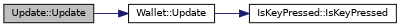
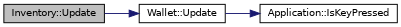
node "Update::Update": label "Update::Update" -> "Inventory::Update"
node "IsKeyPressed::IsKeyPressed": label "IsKeyPressed::IsKeyPressed" -> "Application::IsKeyPressed"
